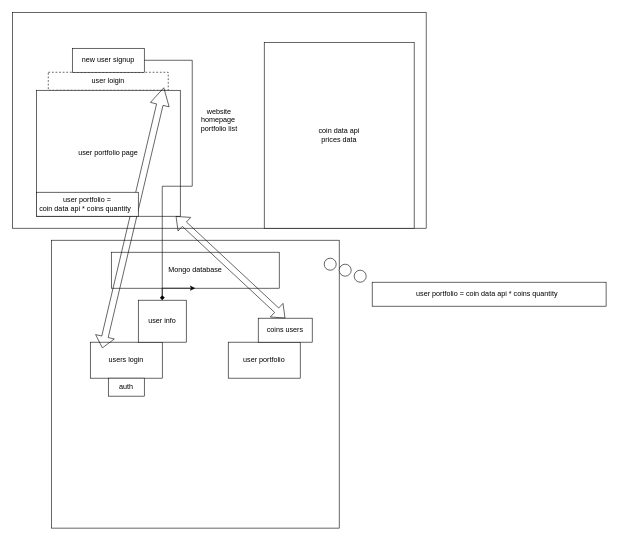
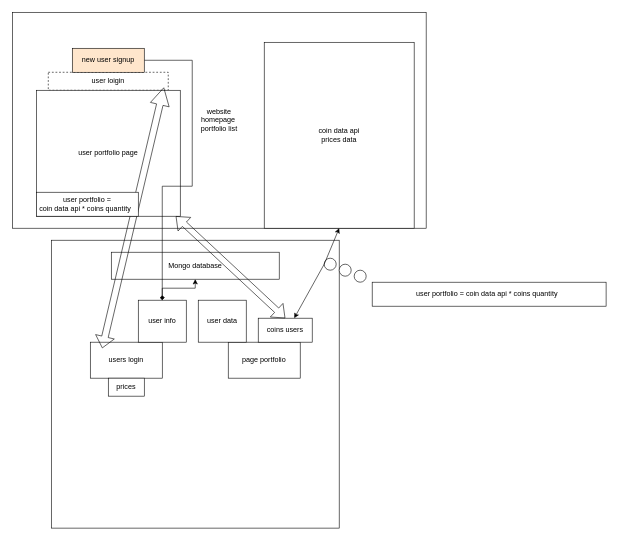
node "new user signup": fillcolor #ffffff -> #ffe6cc
node "Mongo database": size 168x36 -> 168x27
edge "coin data api prices data" -- "coins users": added
node "user data": added
node "user portfolio": label "user portfolio" -> "page portfolio"
node "auth": label "auth" -> "prices"
